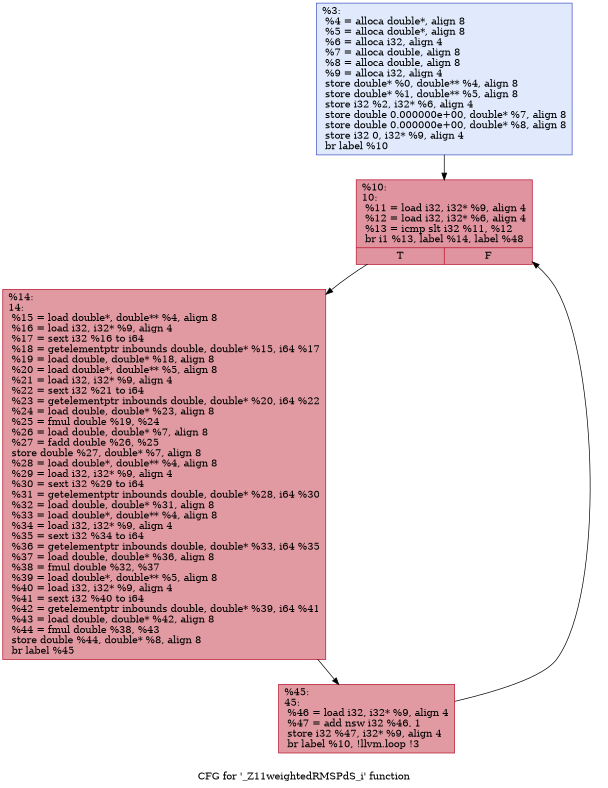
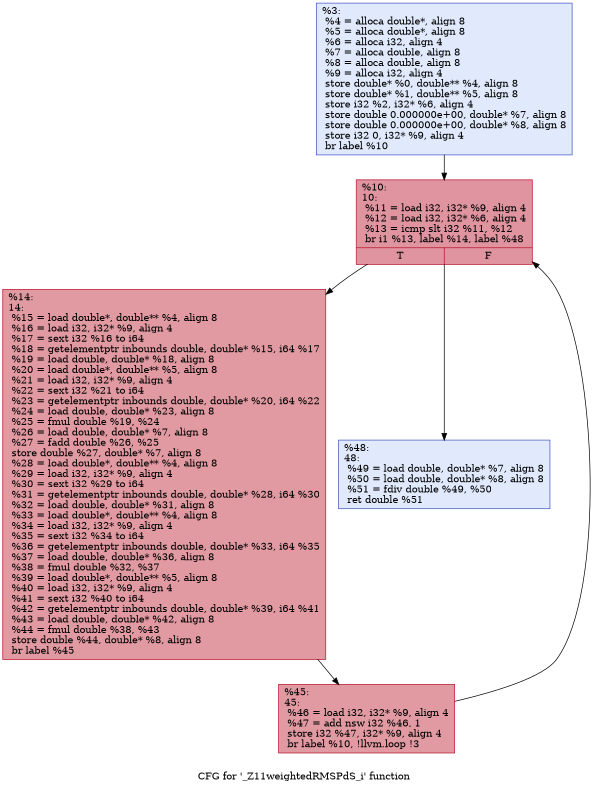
node "%48:": added
